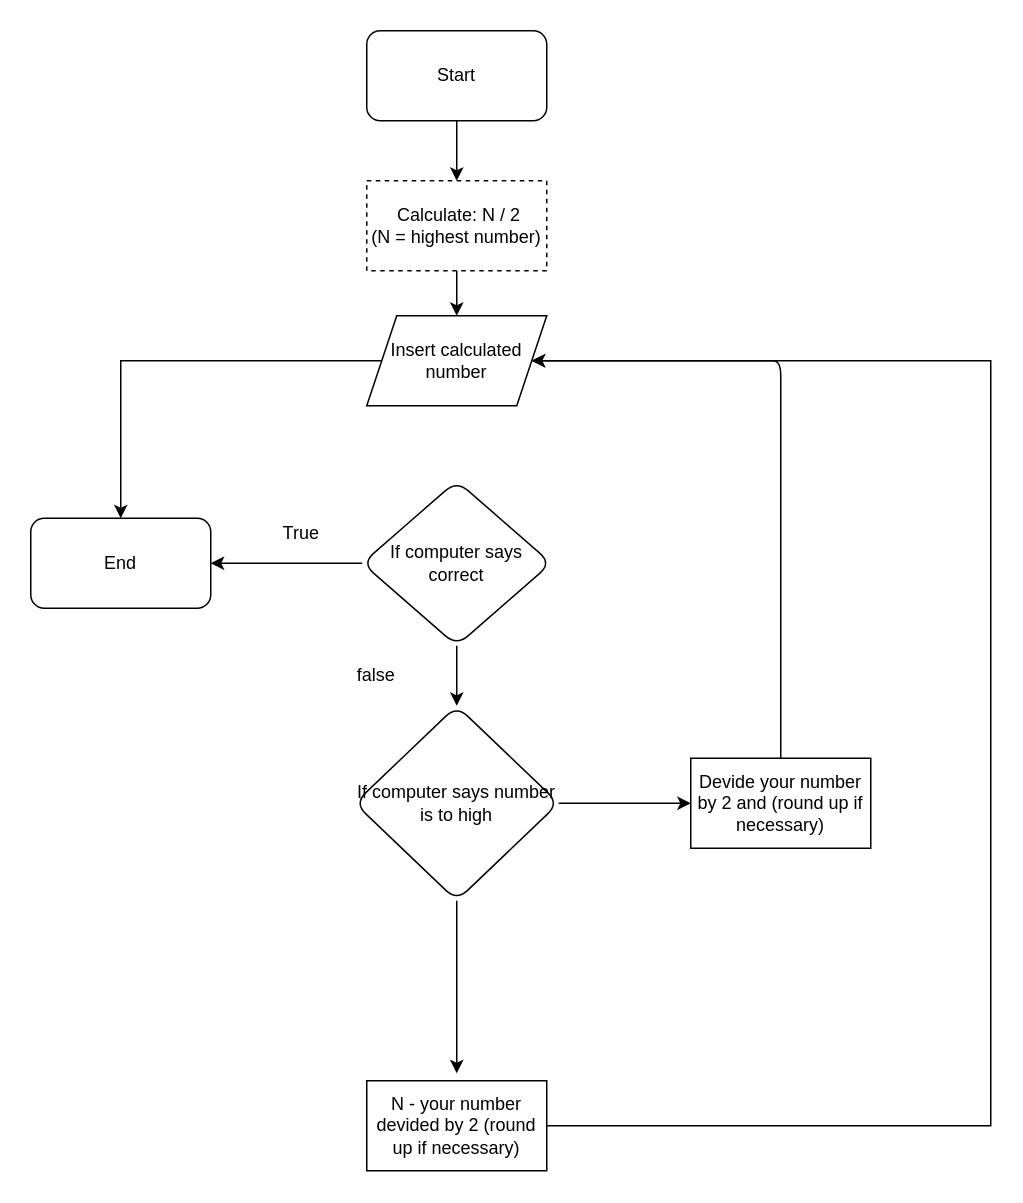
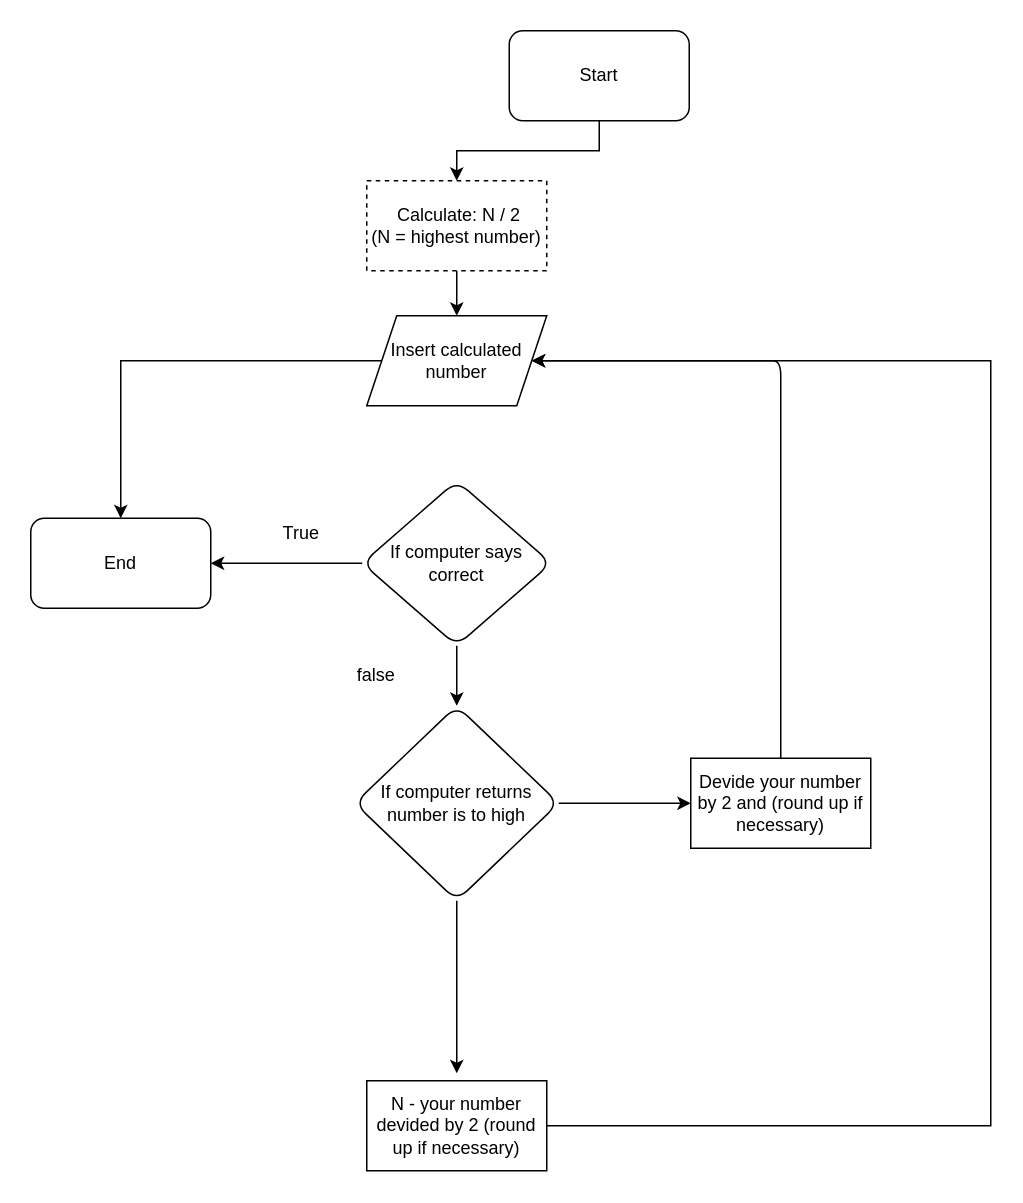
node "Start": moved (457, 76) -> (599, 76)
node "If computer says number is to high": label "If computer says number is to high" -> "If computer returns number is to high"
